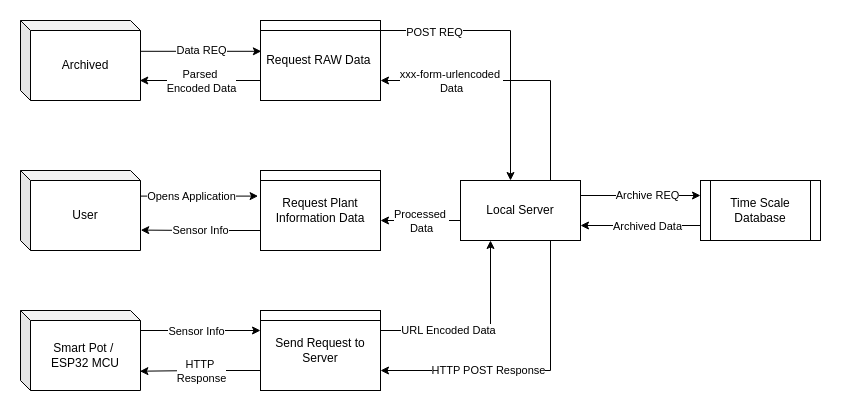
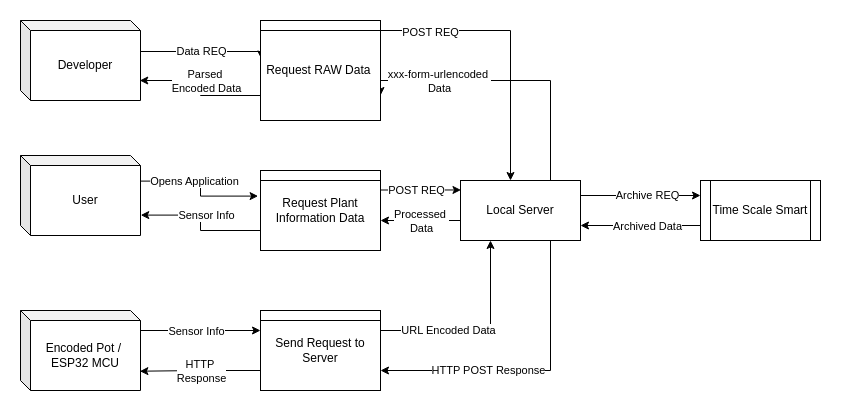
node "Request RAW Data": size 120x80 -> 120x100
node "Archived": label "Archived" -> "Developer"
edge "Request Plant Information Data" -> "Local Server": added, label "POST REQ"
node "User": moved (81, 211) -> (81, 196)
node "Time Scale Database": label "Time Scale Database" -> "Time Scale Smart"
node "Smart Pot / ESP32 MCU": label "Smart Pot / ESP32 MCU" -> "Encoded Pot / ESP32 MCU"
